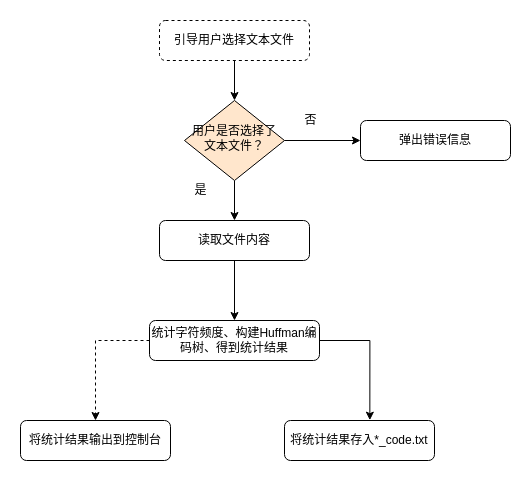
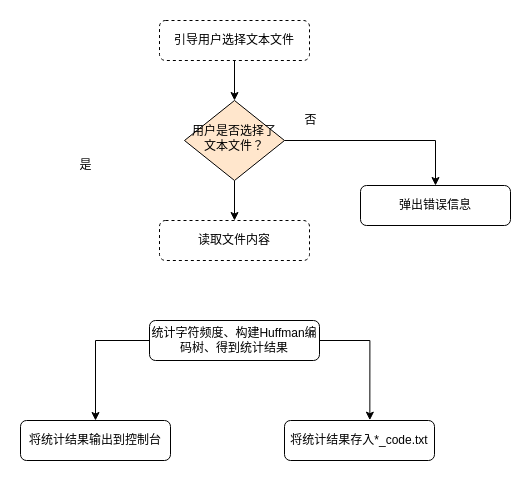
node "弹出错误信息": moved (436, 141) -> (436, 206)
node "是": moved (201, 191) -> (86, 166)
node "读取文件内容": style solid -> dashed
edge "读取文件内容" -> "统计字符频度、构建Huffman编码树、得到统计结果": removed
edge "统计字符频度、构建Huffman编码树、得到统计结果" -> "将统计结果输出到控制台": style dashed -> solid
